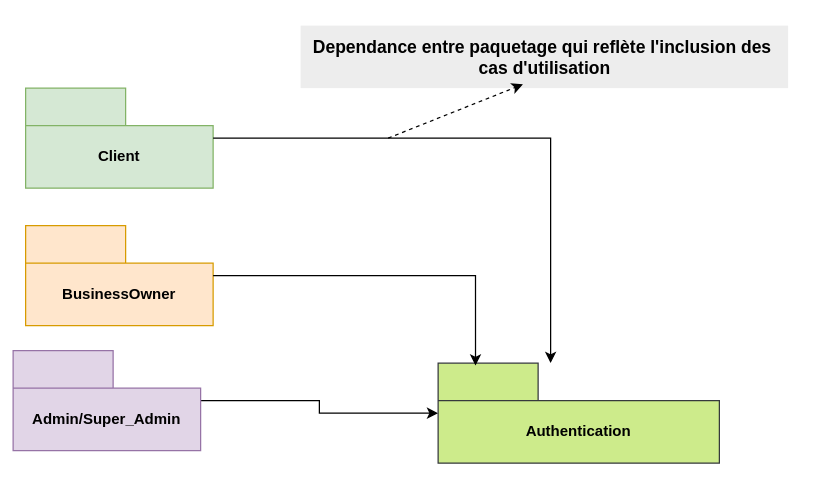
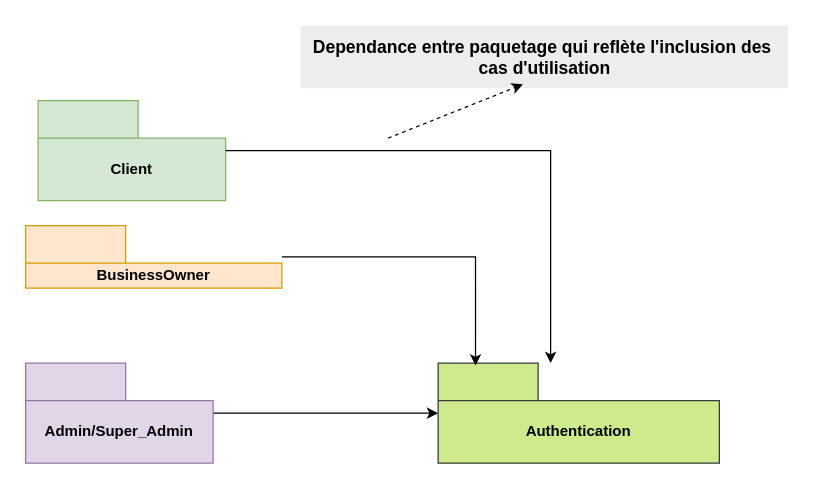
node "Client": moved (119, 138) -> (132, 151)
node "BusinessOwner": size 188x100 -> 256x63
node "Admin/Super_Admin": moved (107, 401) -> (119, 413)
